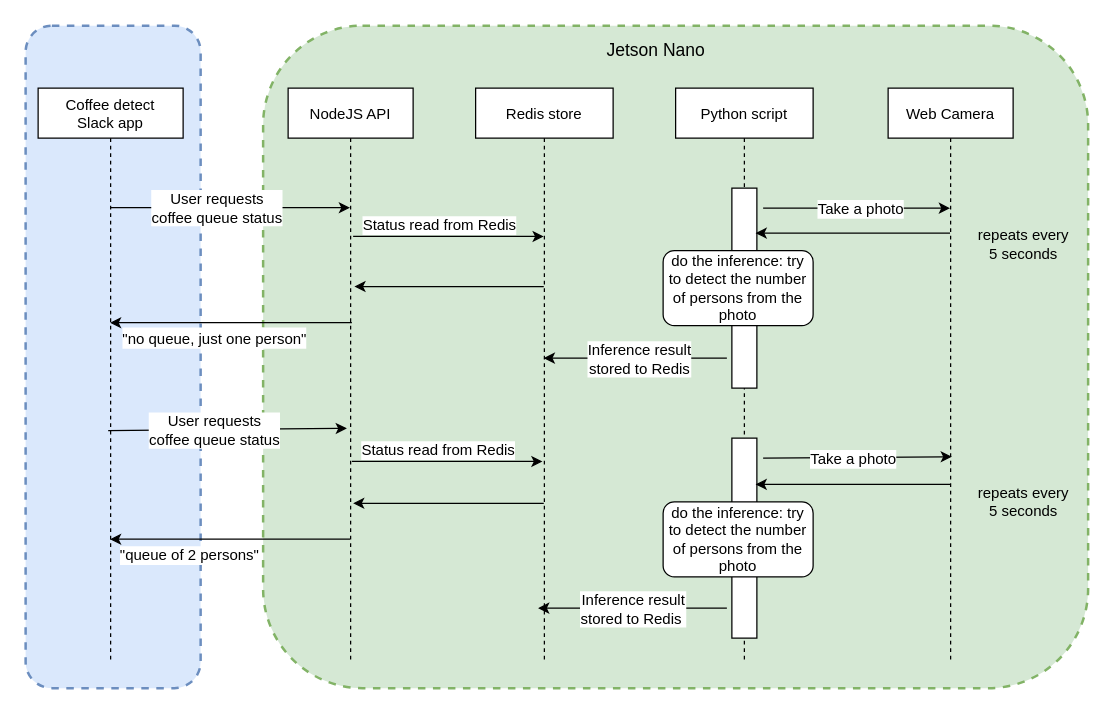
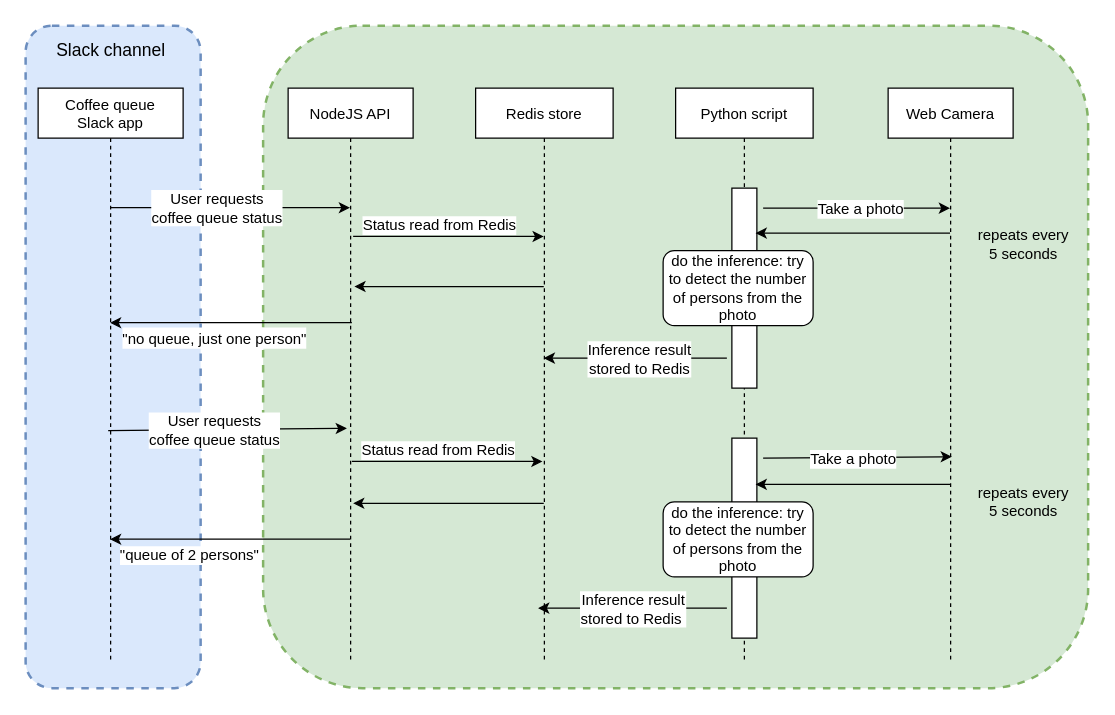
node "Slack channel": added
node "Jetson Nano": removed
node "Coffee detect Slack app": label "Coffee detect Slack app" -> "Coffee queue Slack app"
